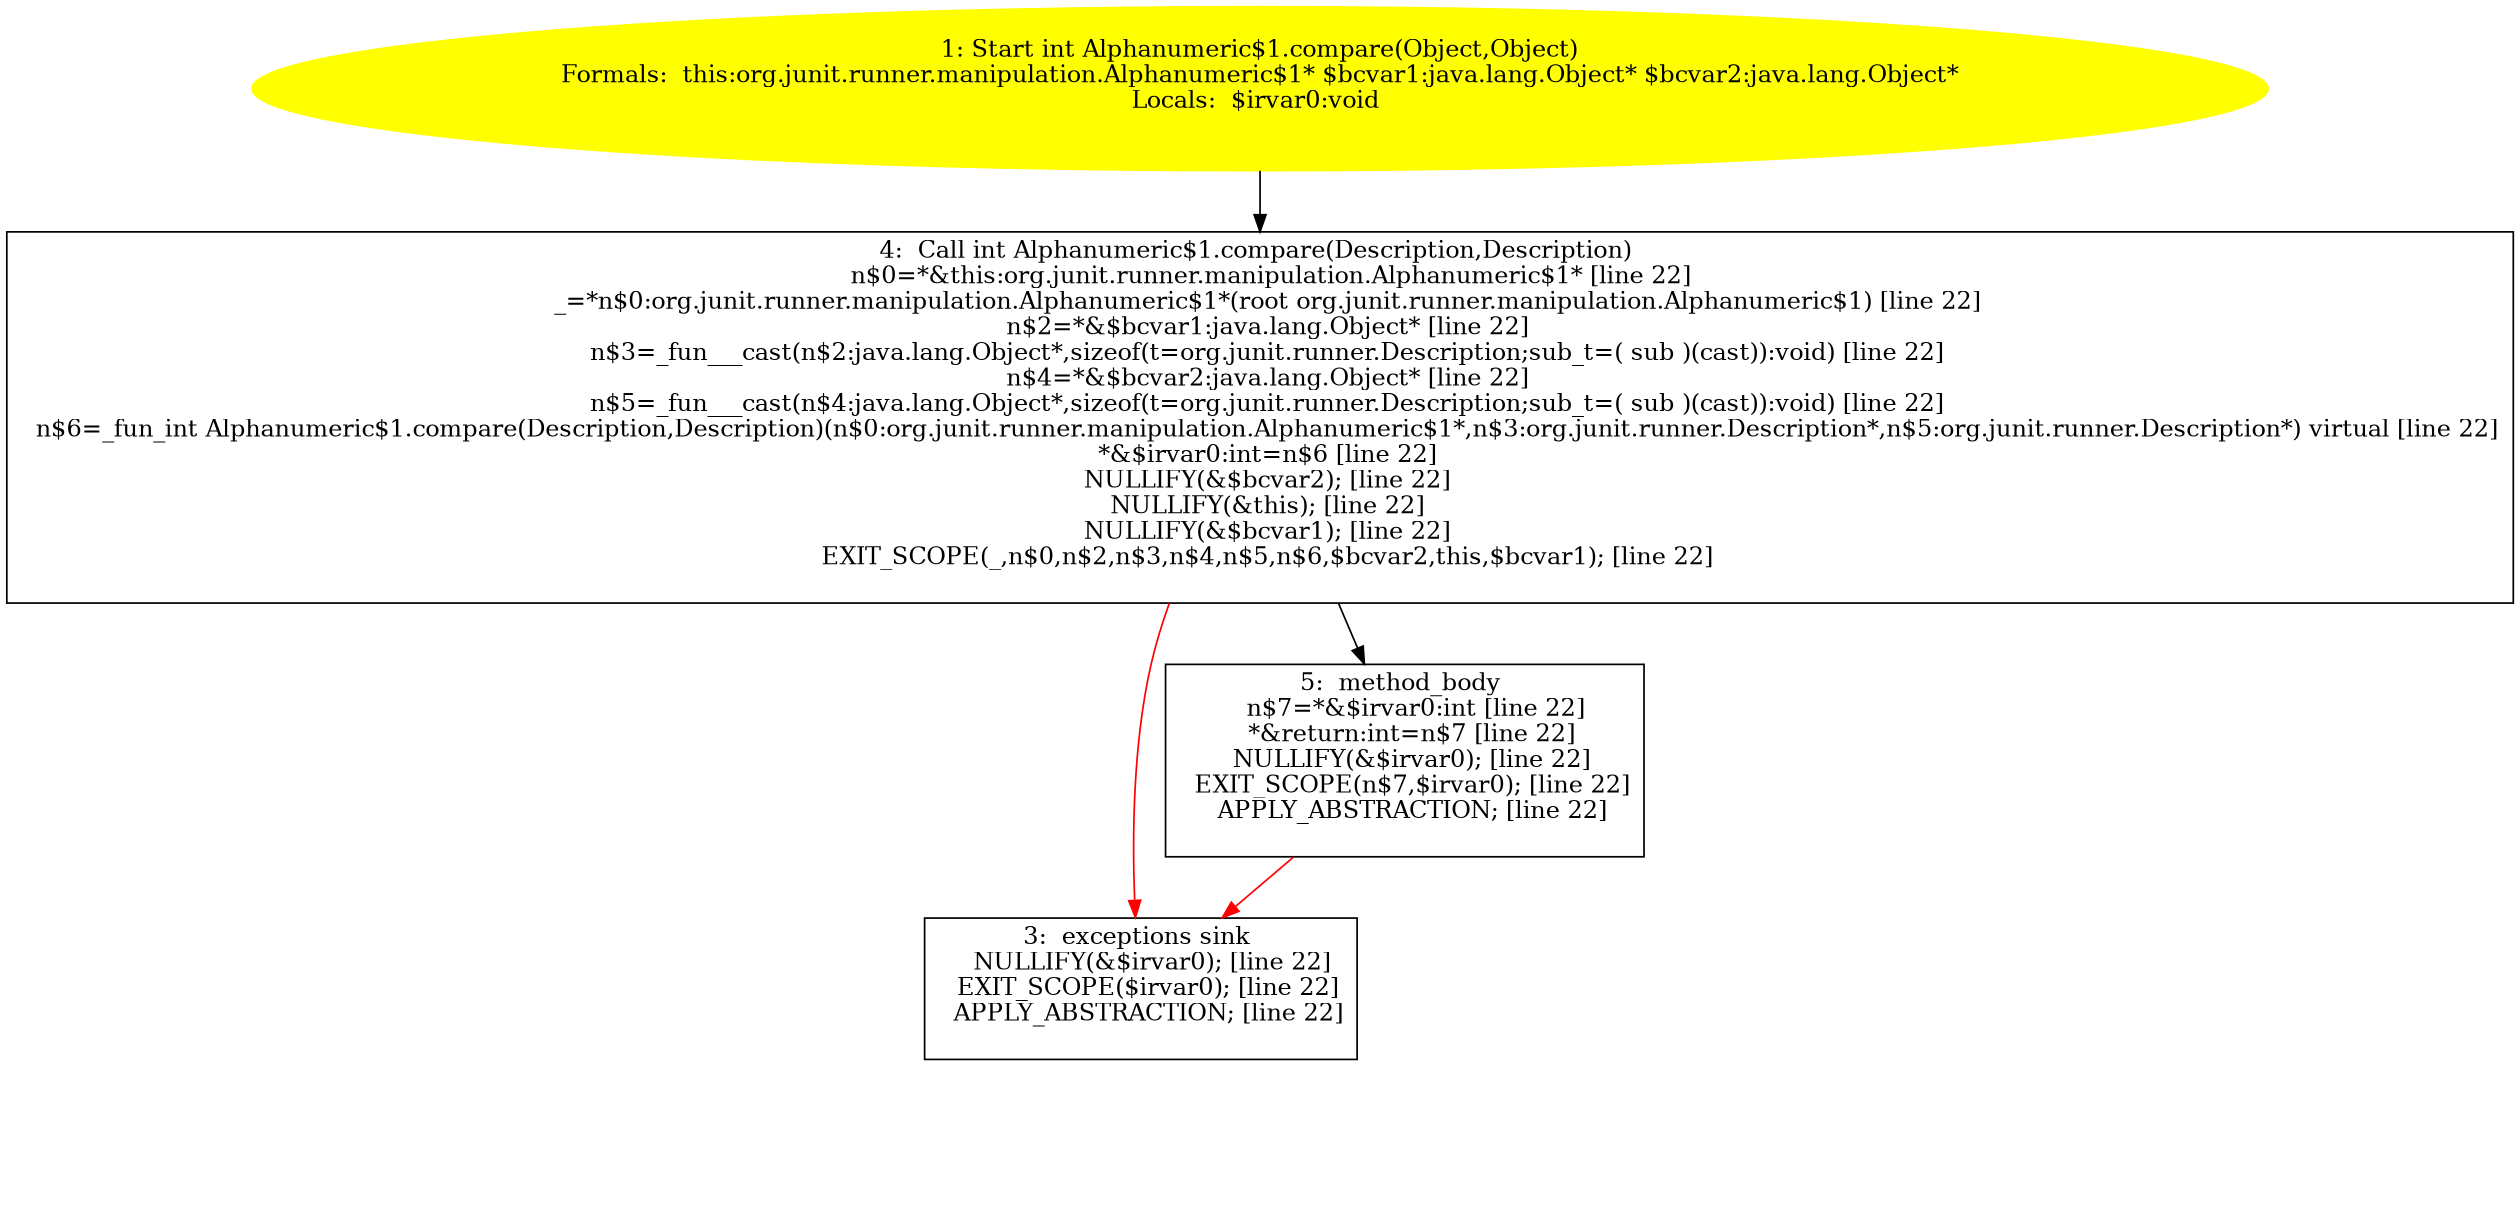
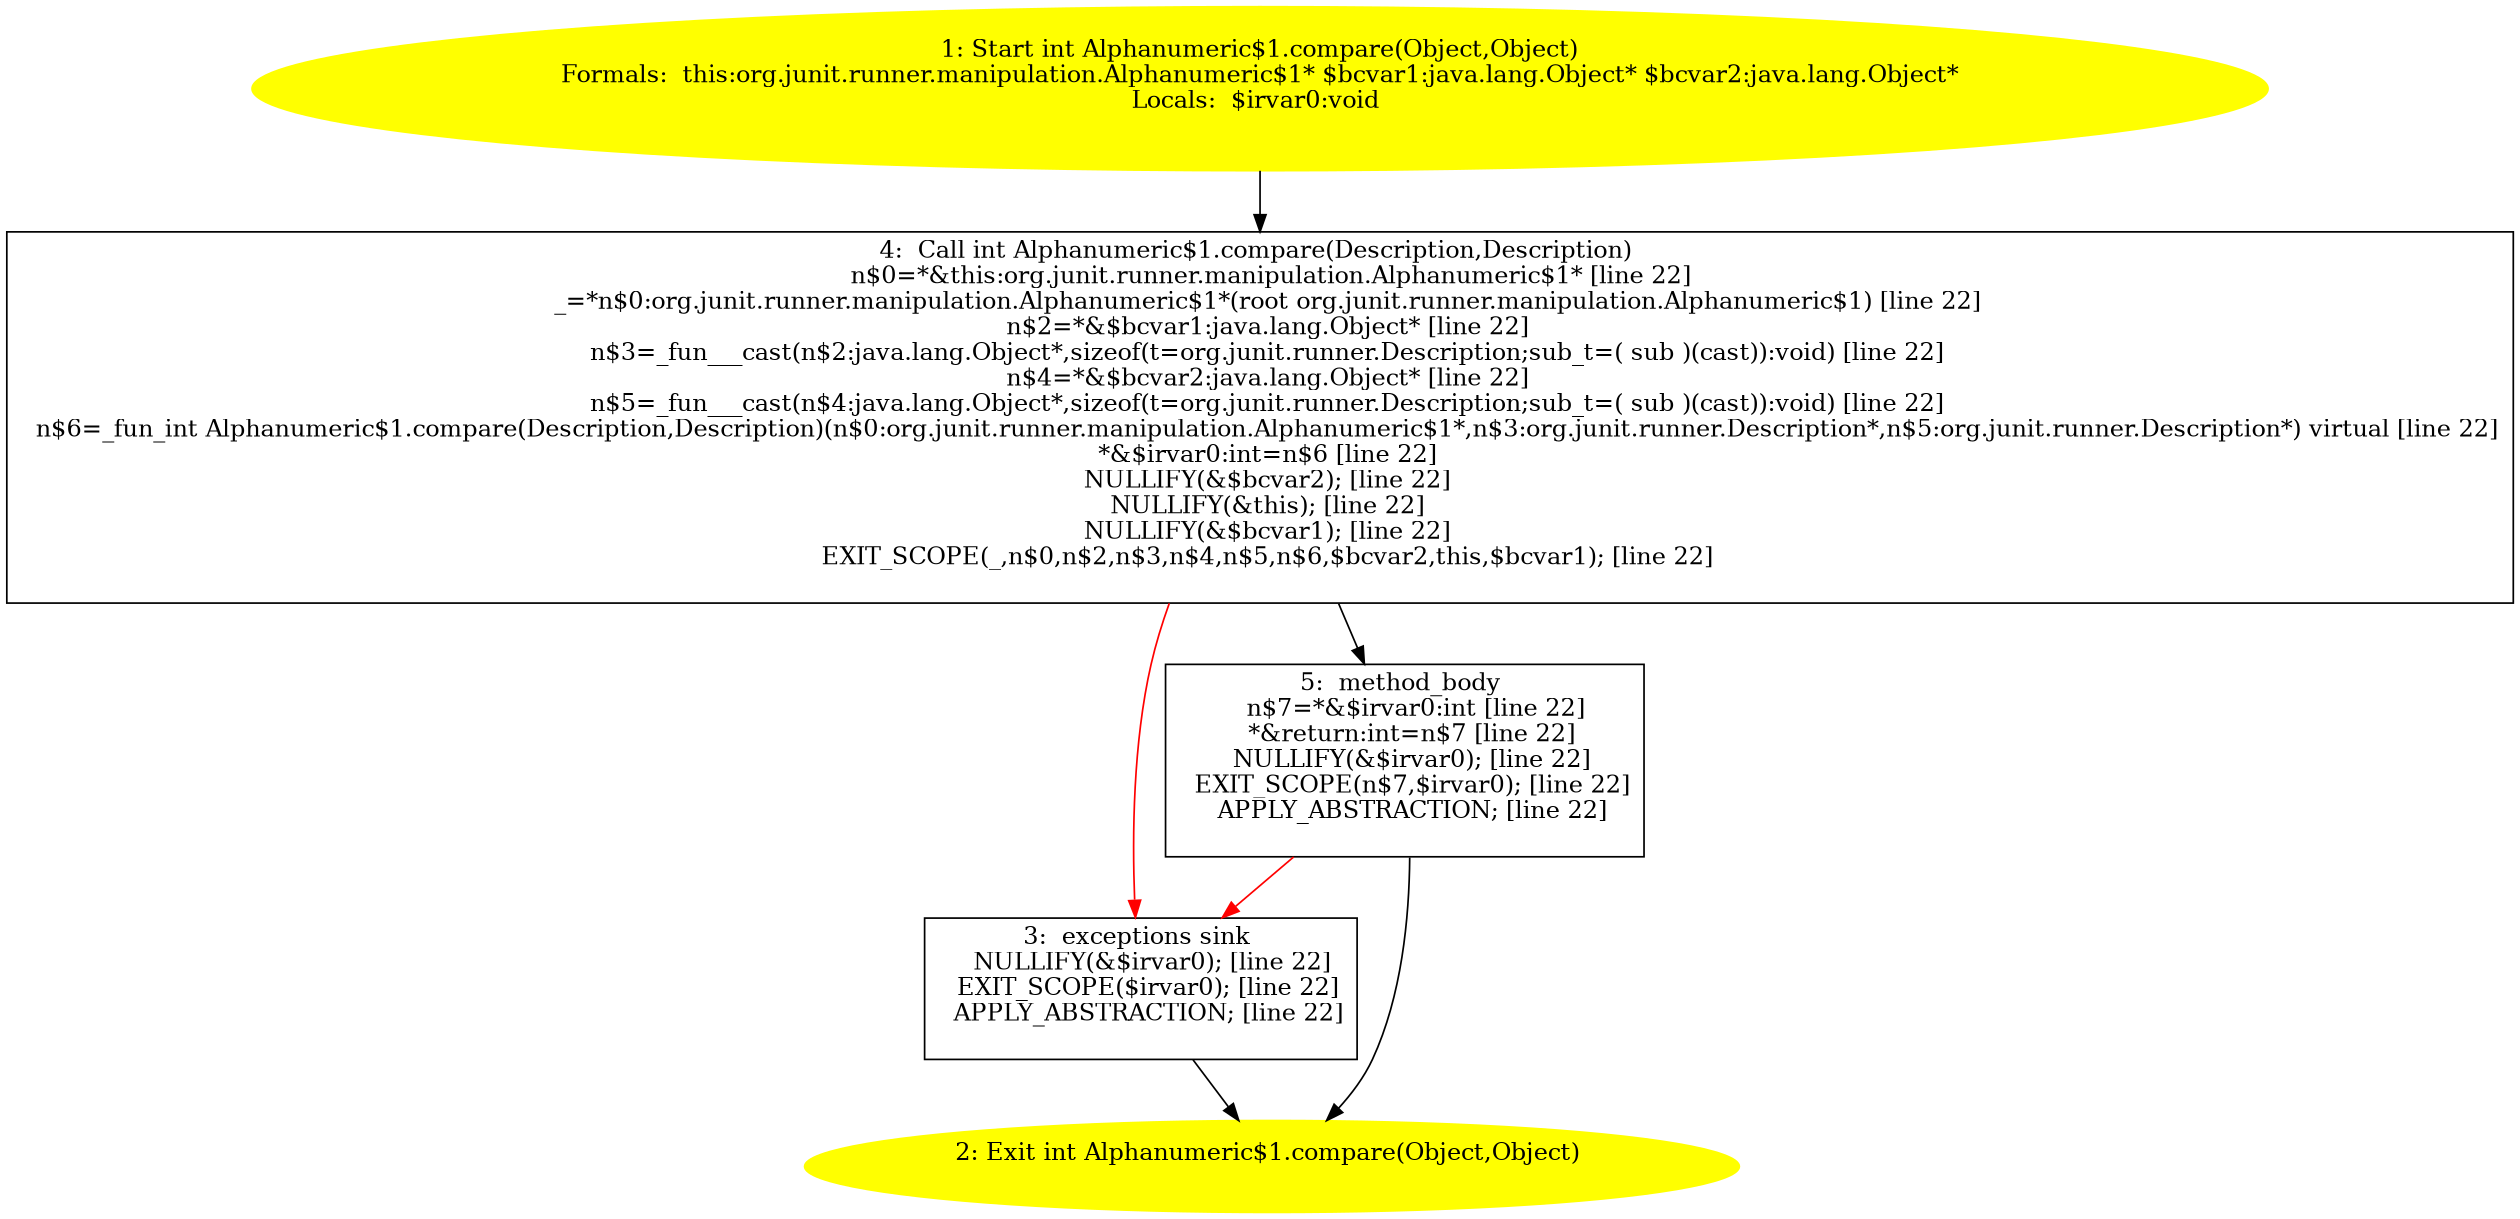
node "2: Exit int Alphanumeric$1.compare(Object,Object)": added
